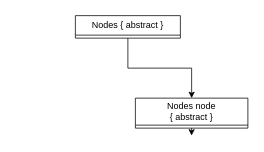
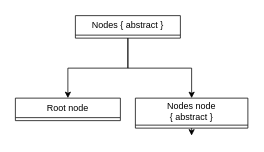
edge "Nodes { abstract }" -> "Root node": added
node "Root node": added
